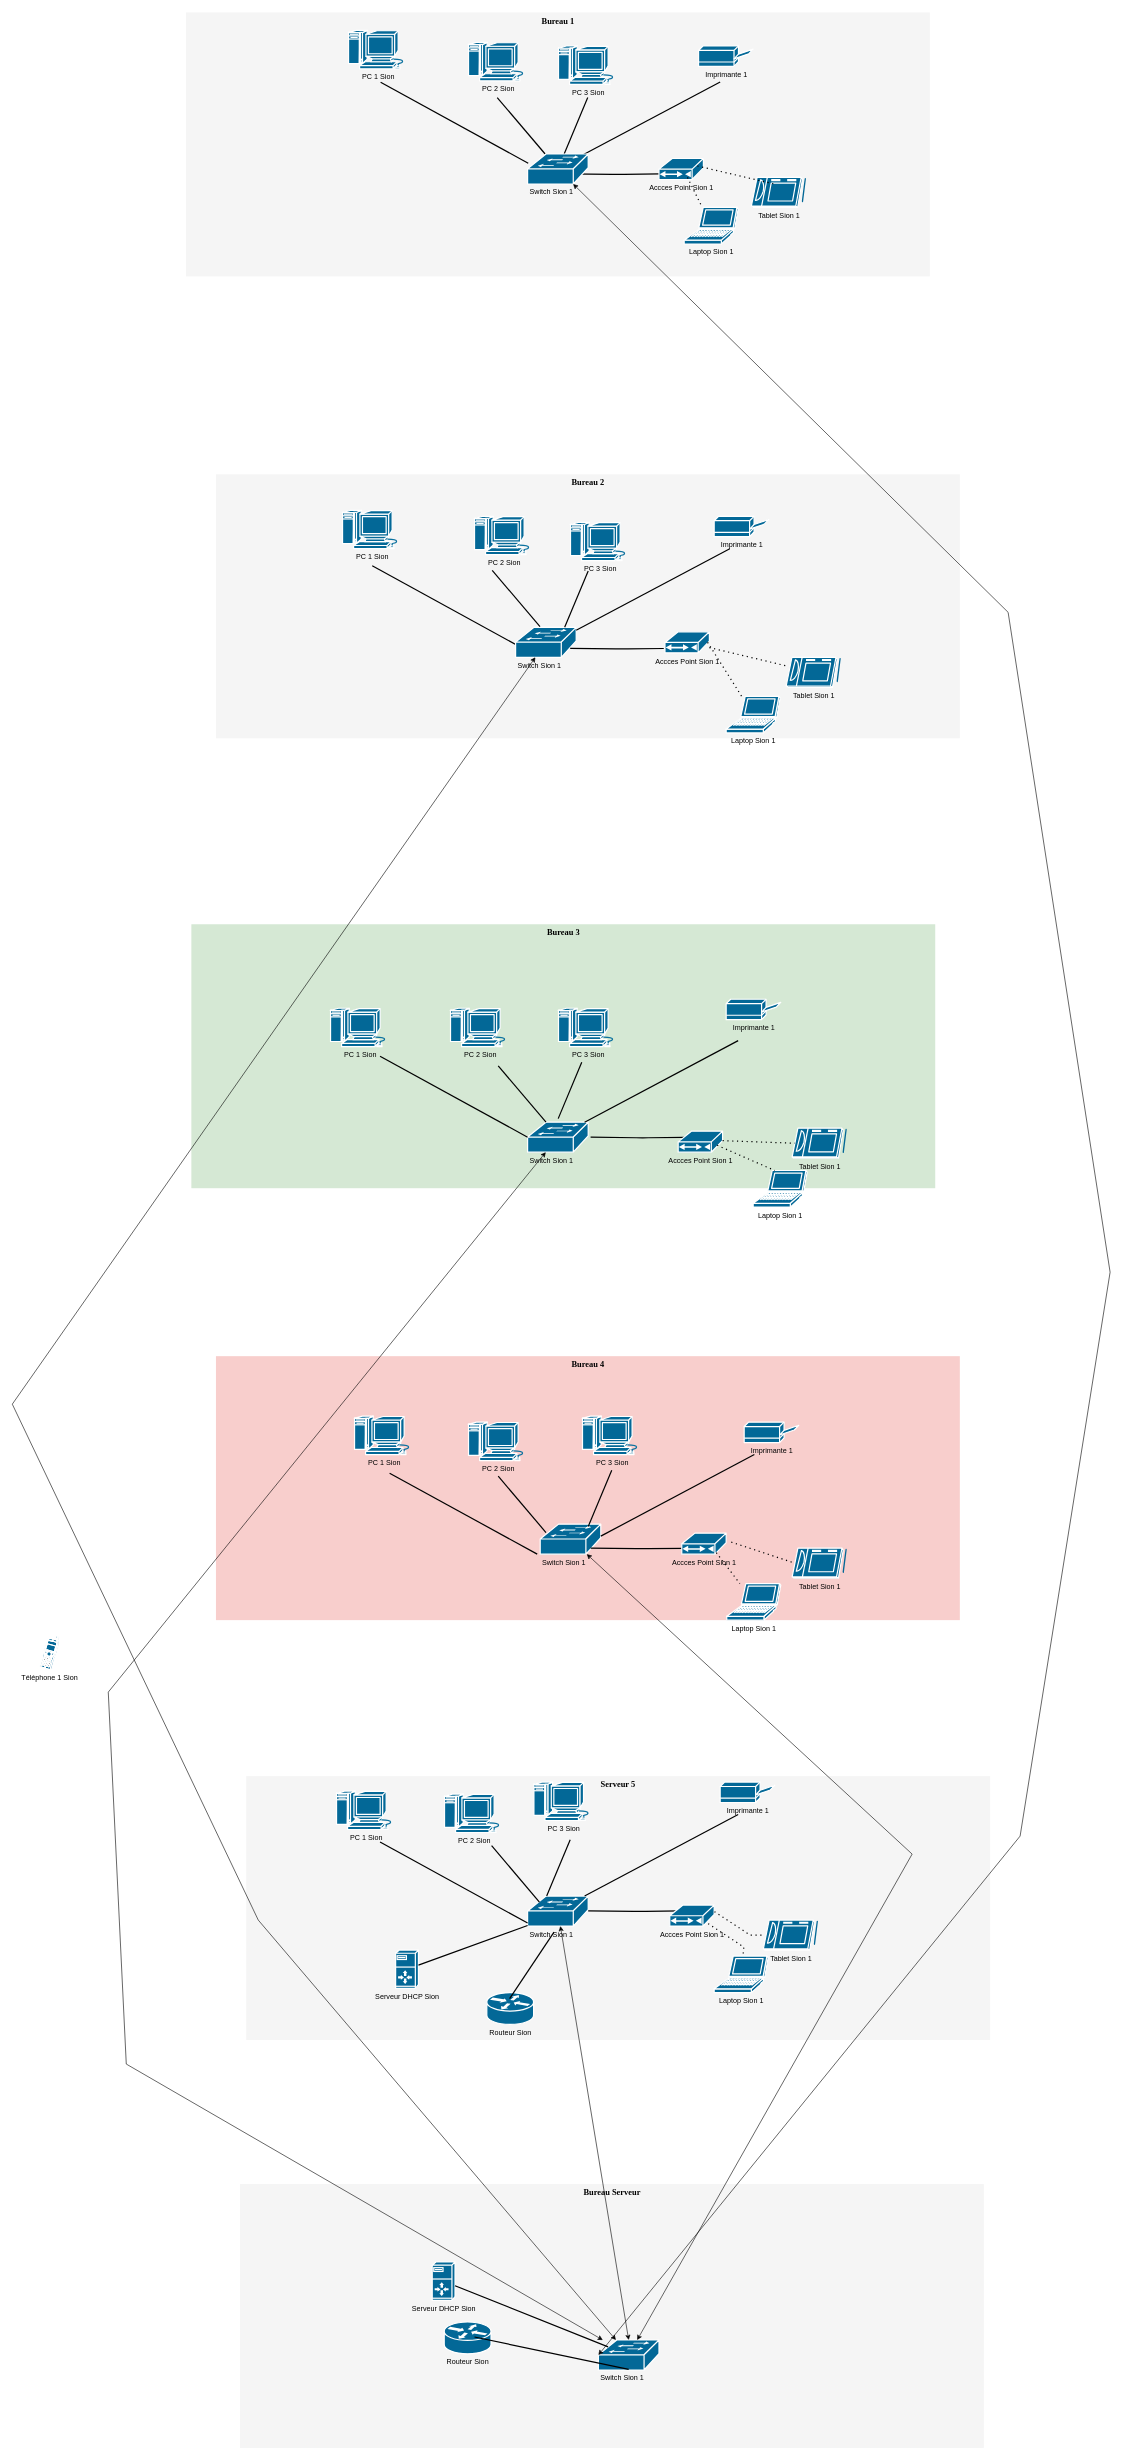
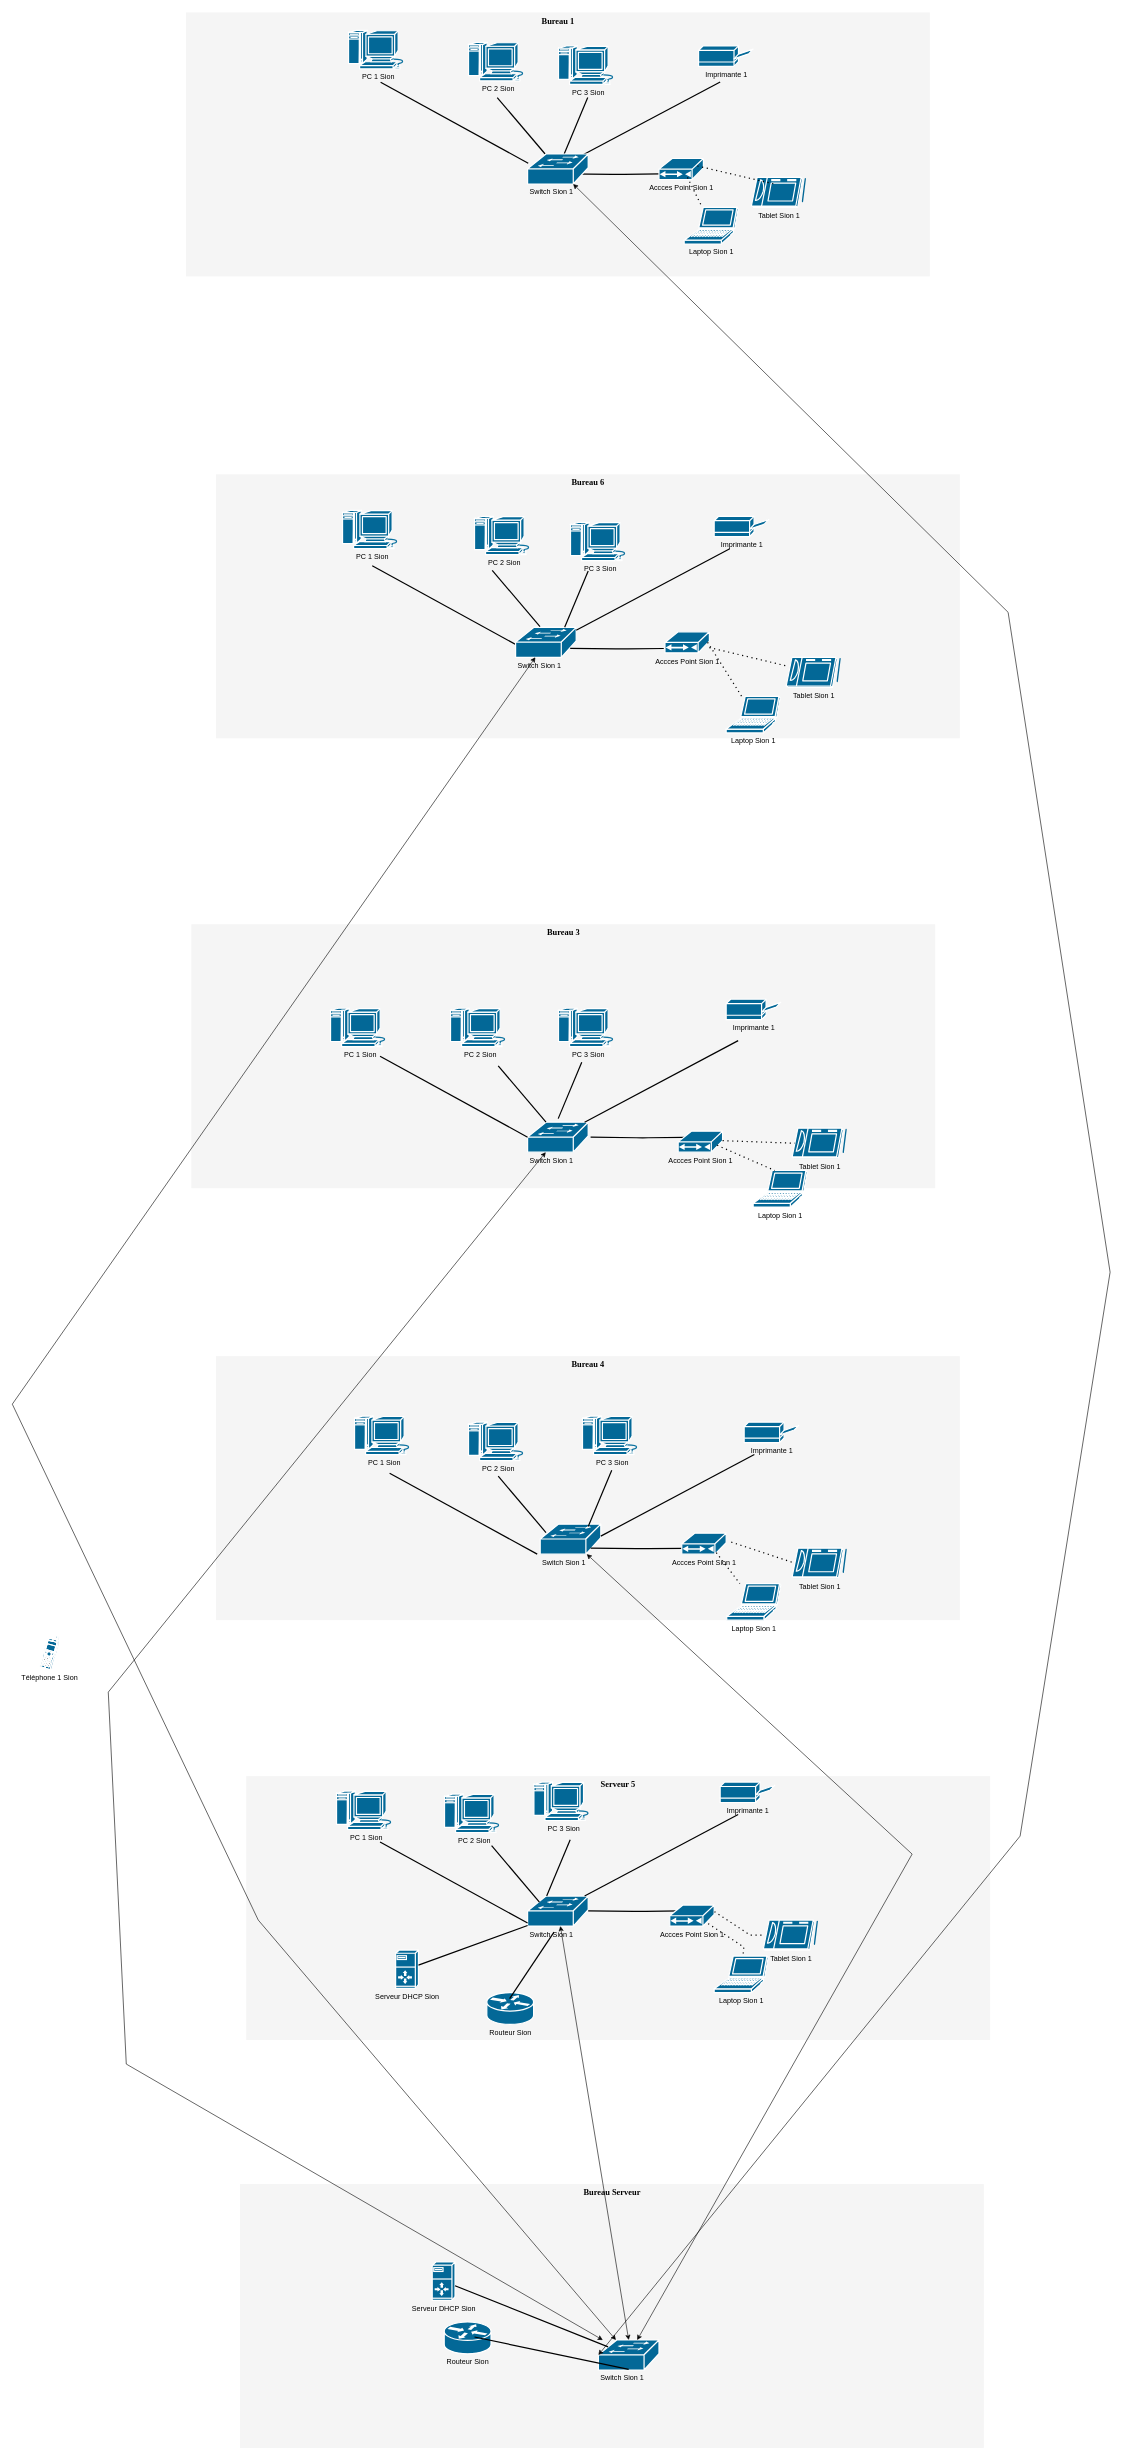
node "Bureau 2": label "Bureau 2" -> "Bureau 6"
node "Bureau 3": fillcolor #d5e8d4 -> #f5f5f5
node "Bureau 4": fillcolor #f8cecc -> #f5f5f5
